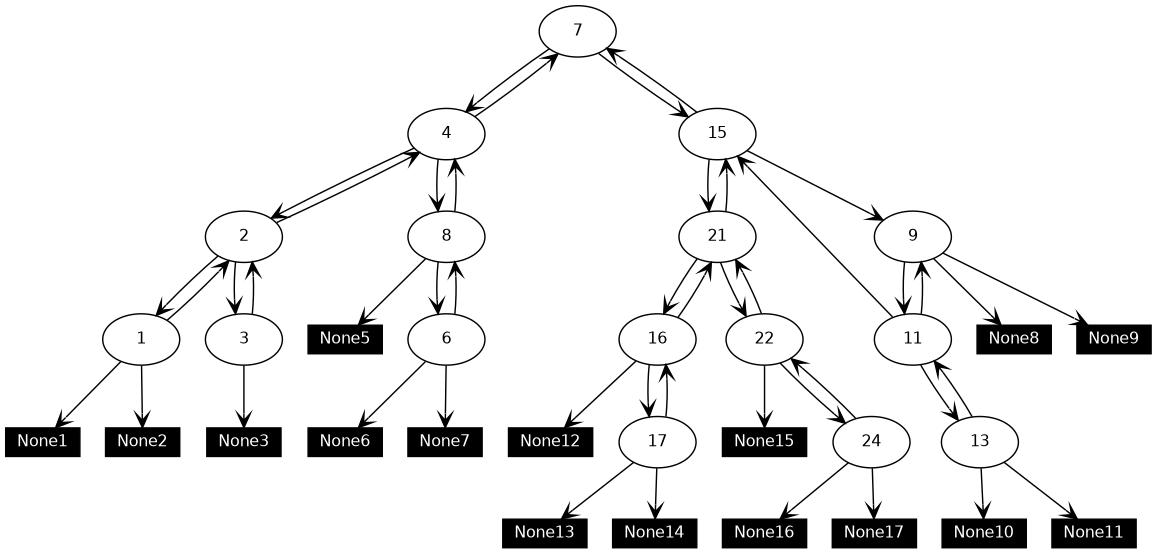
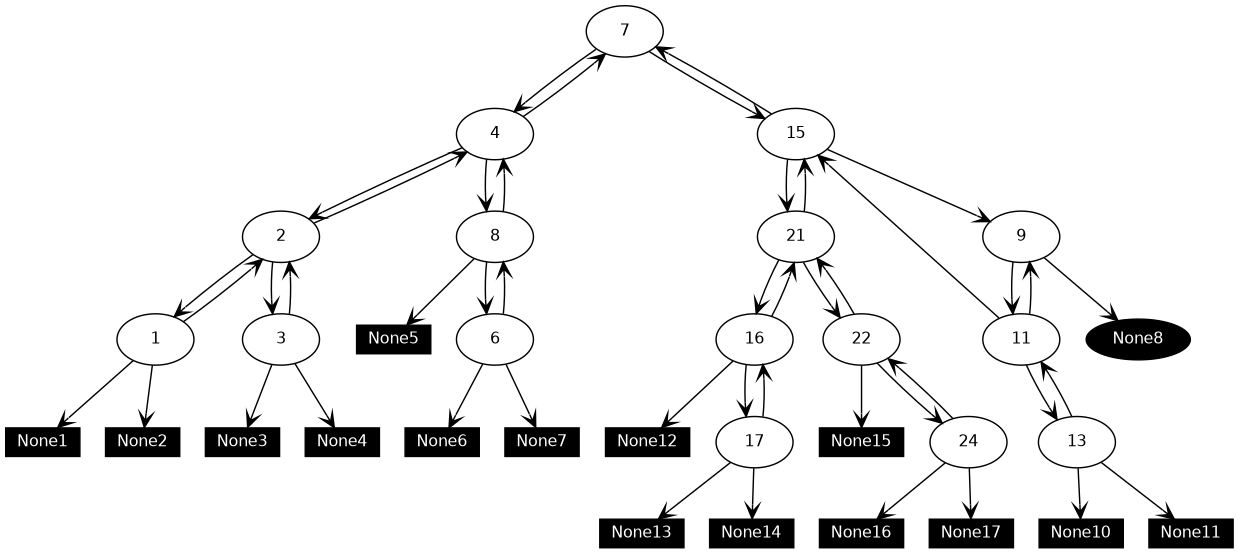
node "None8": shape box -> ellipse
node "None9": removed
node "None4": added
